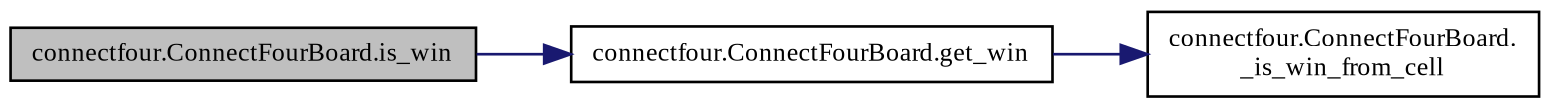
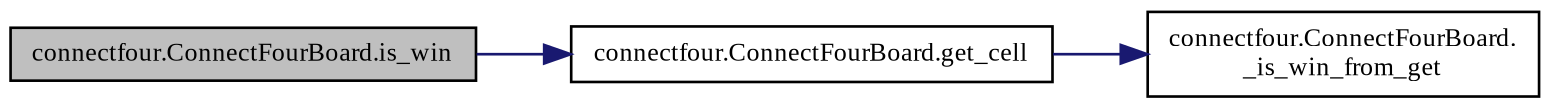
node "connectfour.ConnectFourBoard.get_win": label "connectfour.ConnectFourBoard.get_win" -> "connectfour.ConnectFourBoard.get_cell"
node "connectfour.ConnectFourBoard. _is_win_from_cell": label "connectfour.ConnectFourBoard. _is_win_from_cell" -> "connectfour.ConnectFourBoard. _is_win_from_get"
